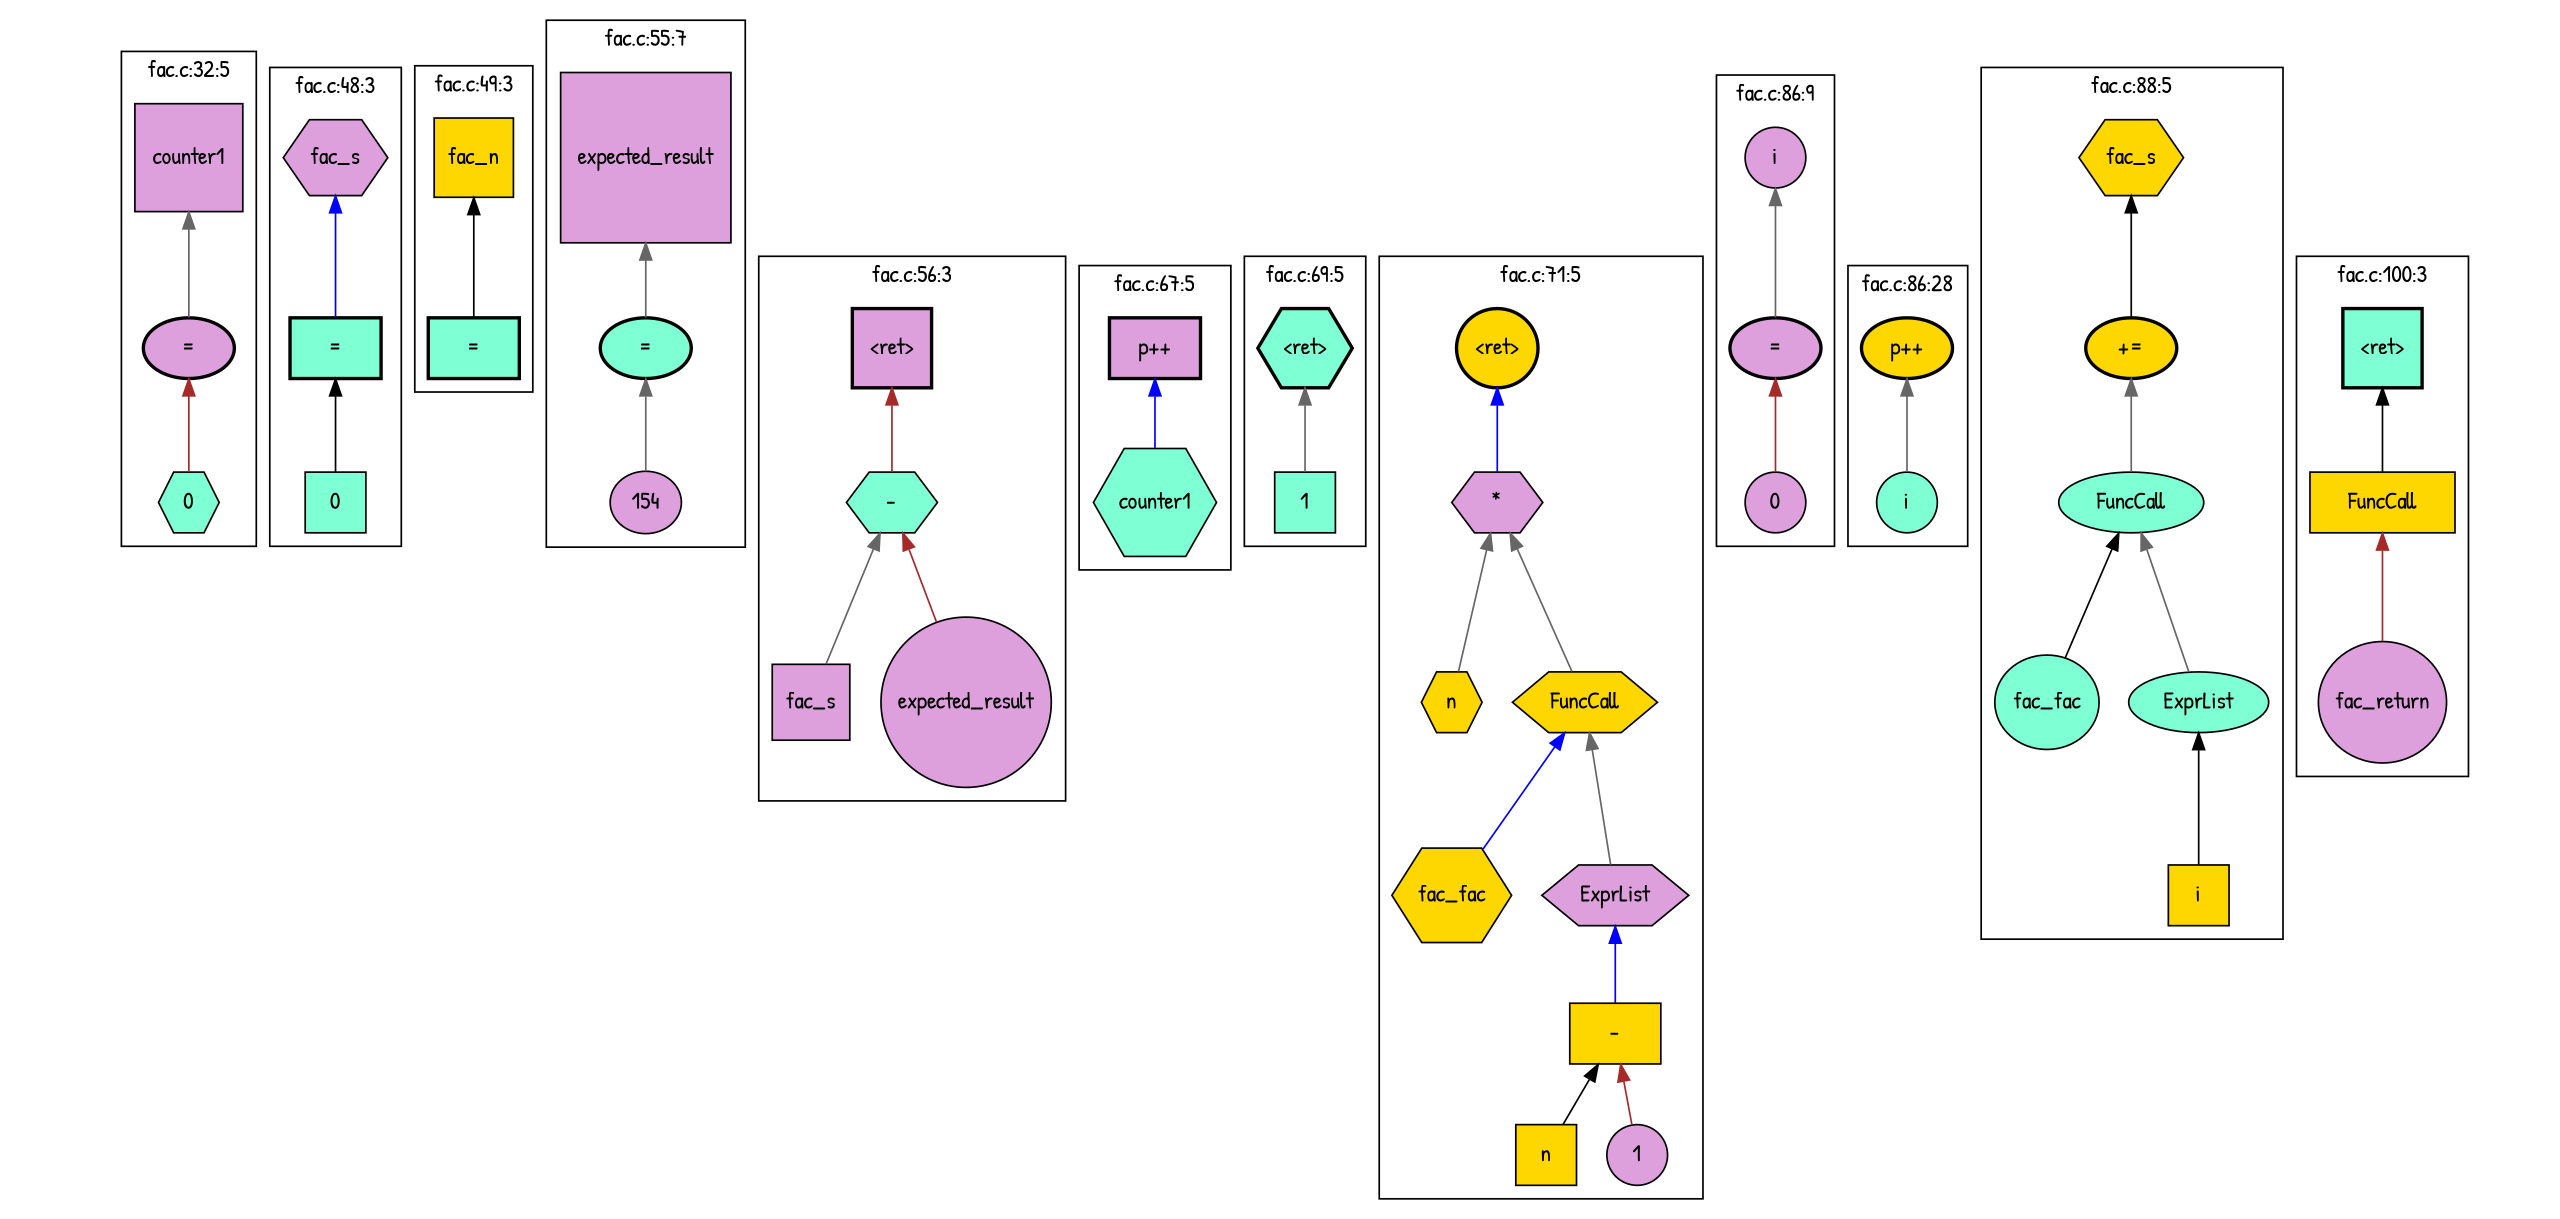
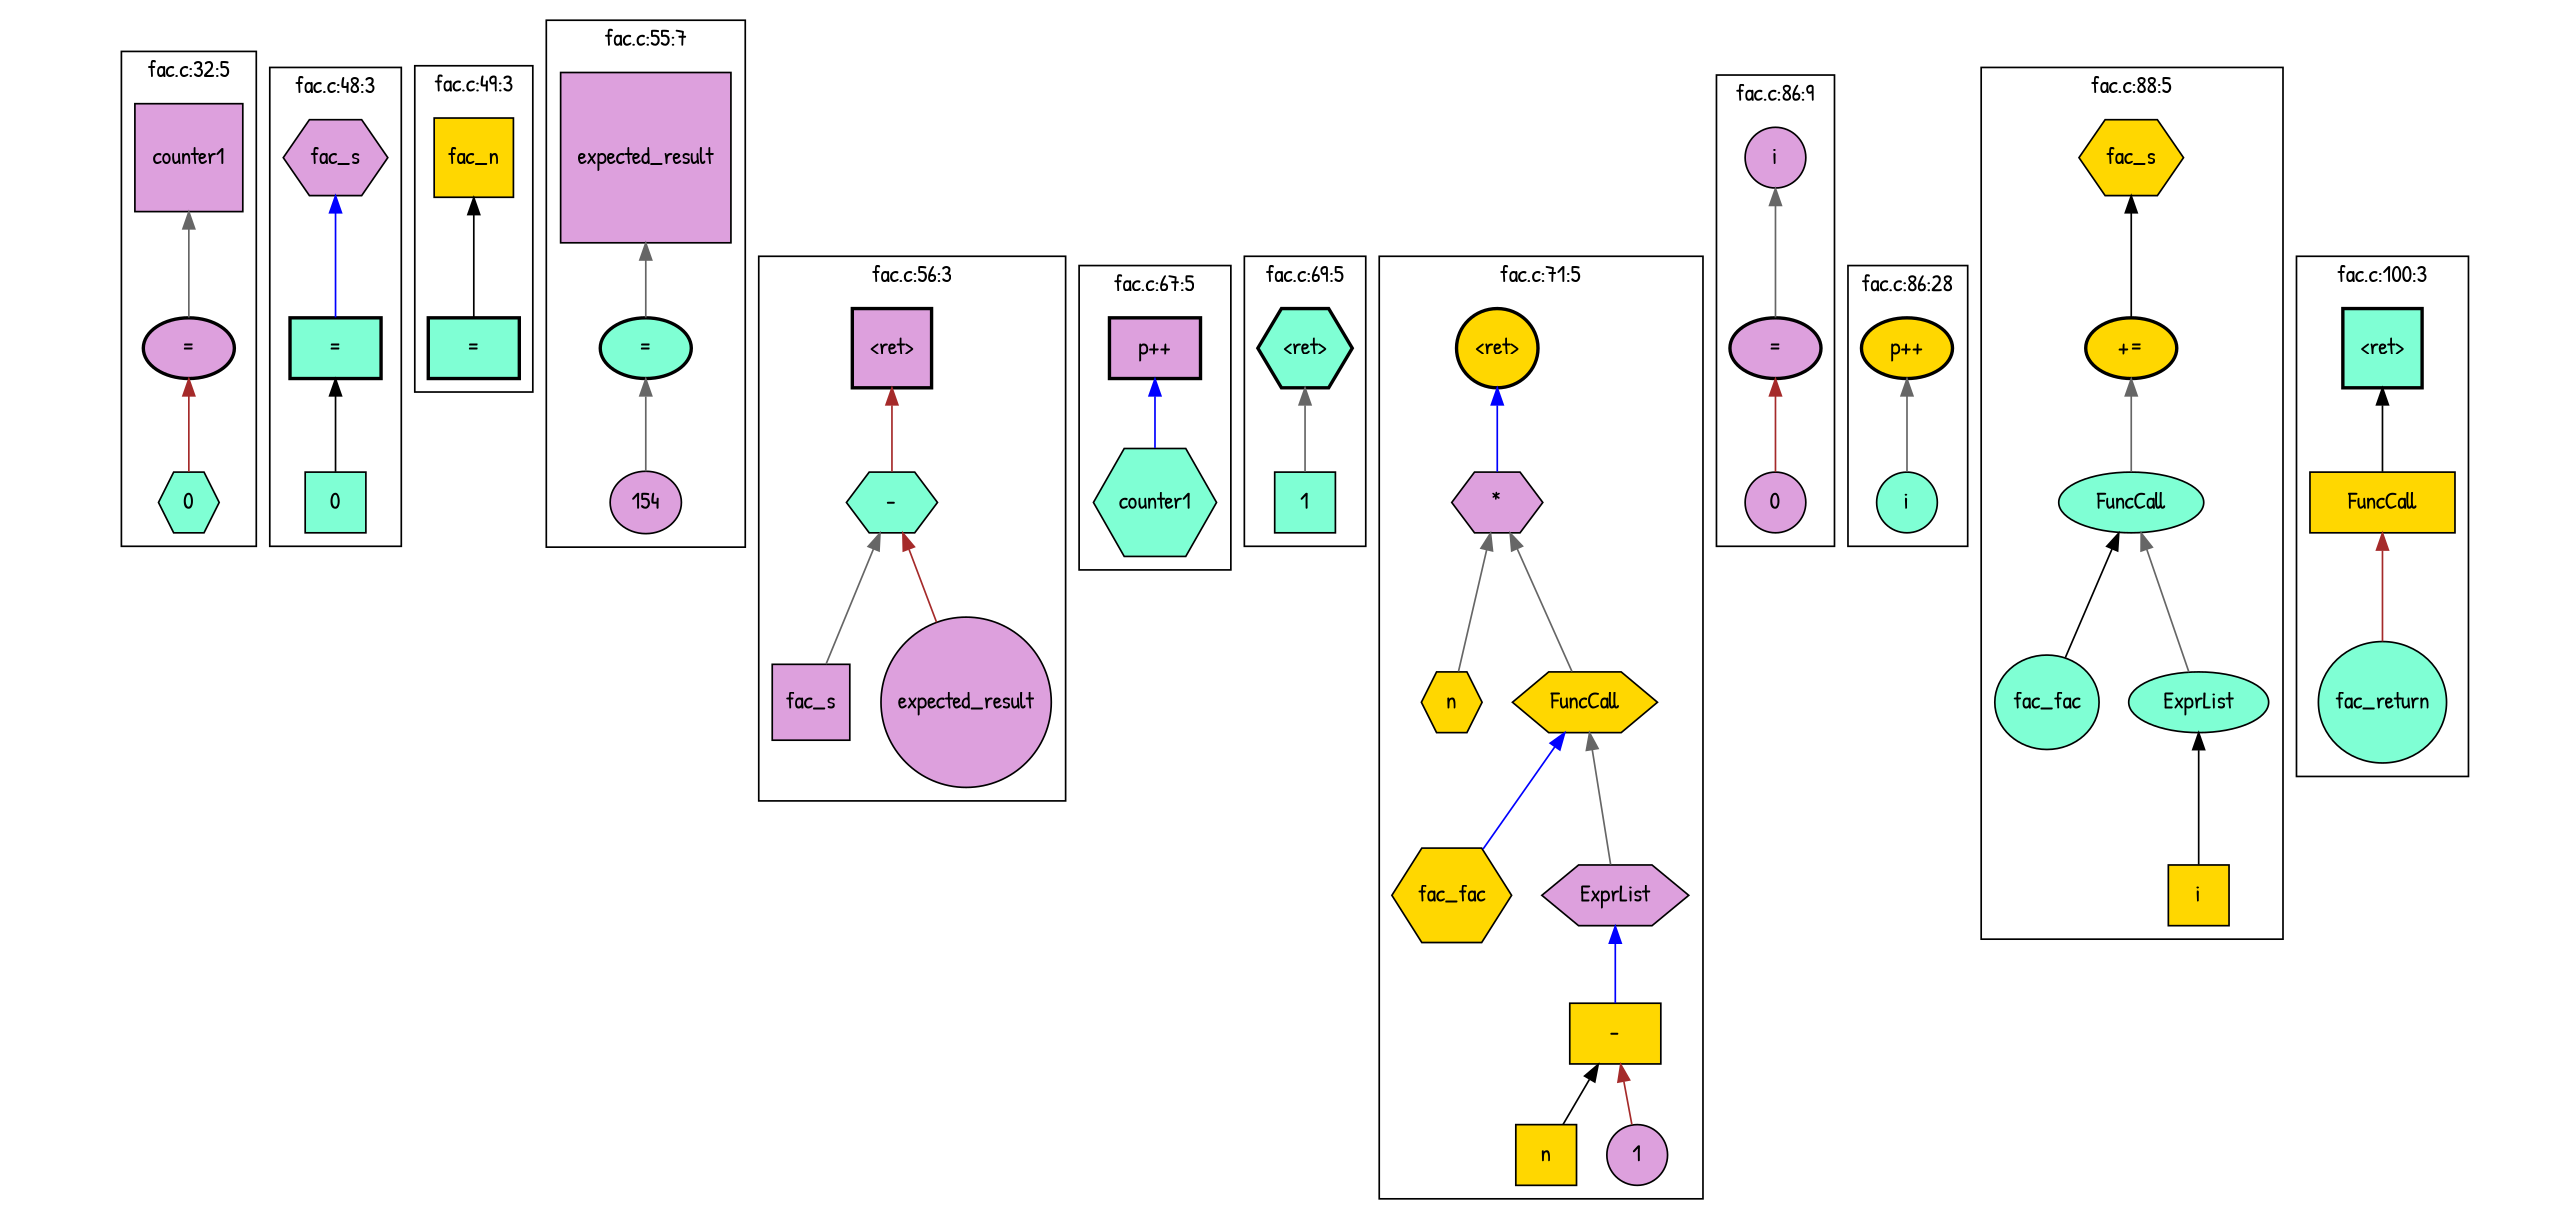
node "fac_return": fillcolor plum -> aquamarine
